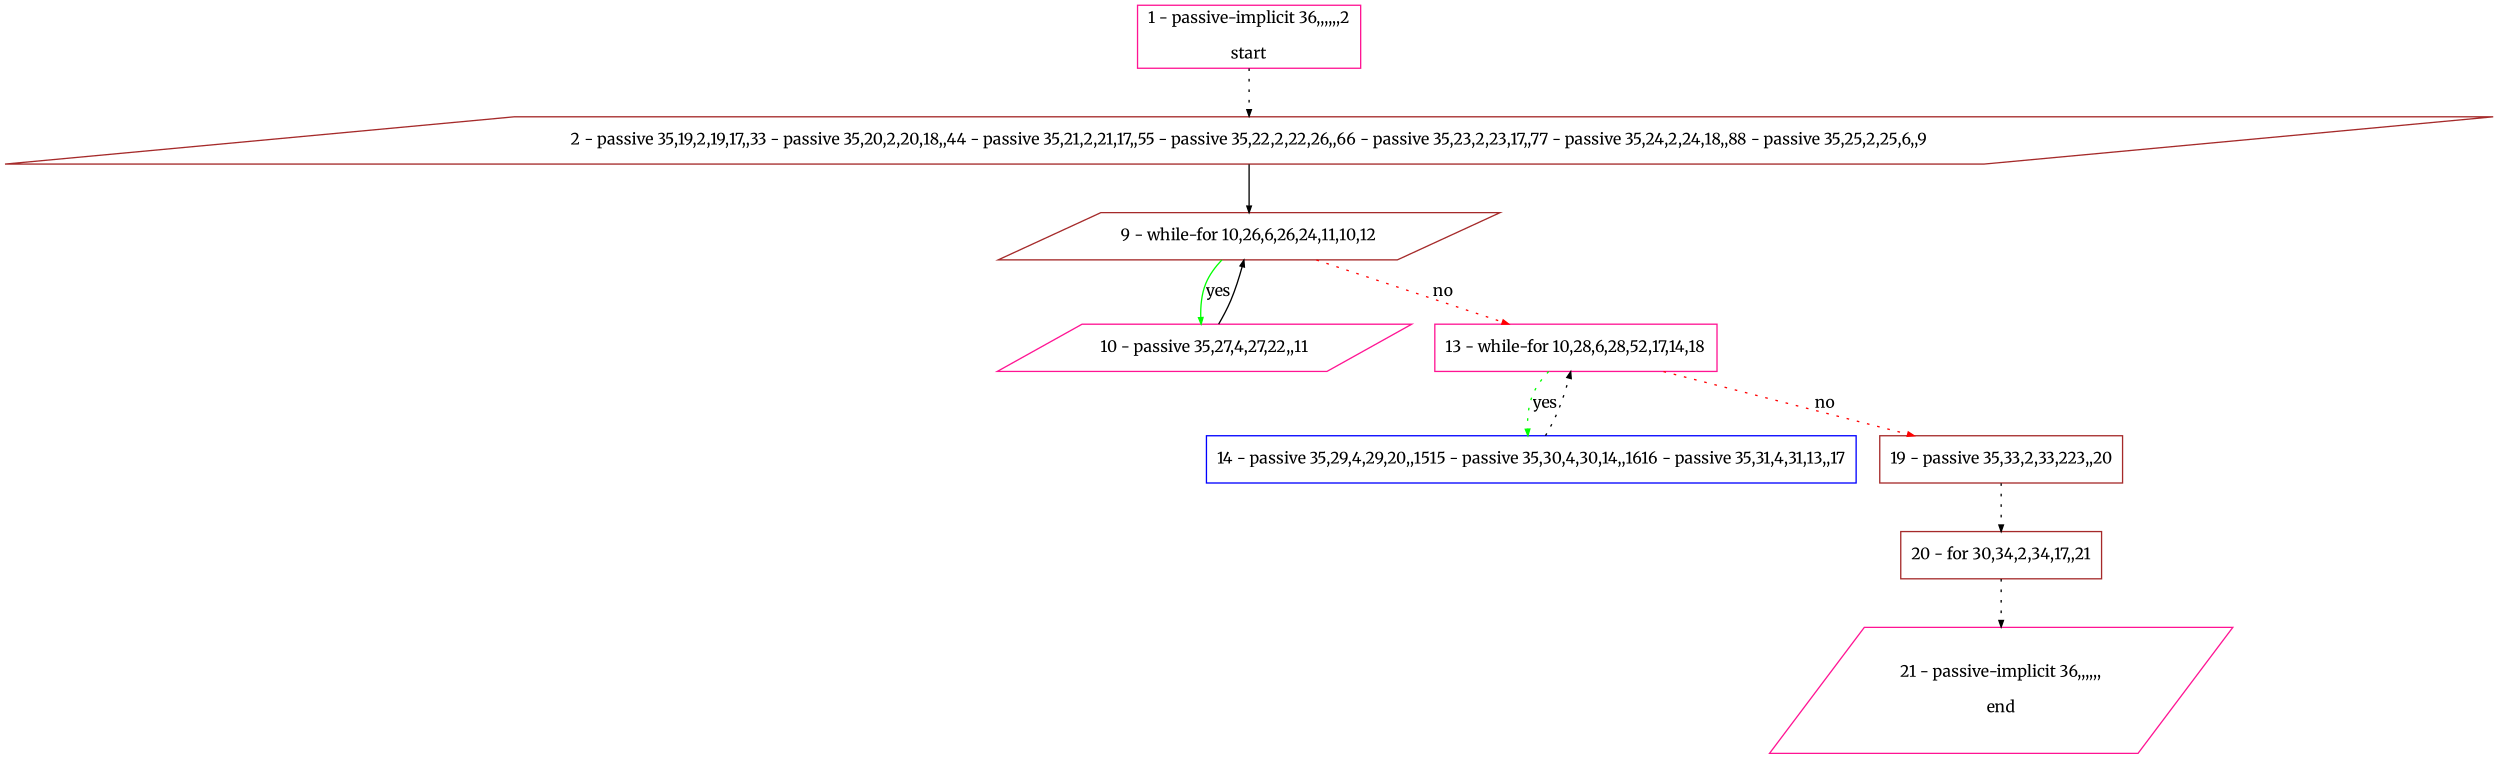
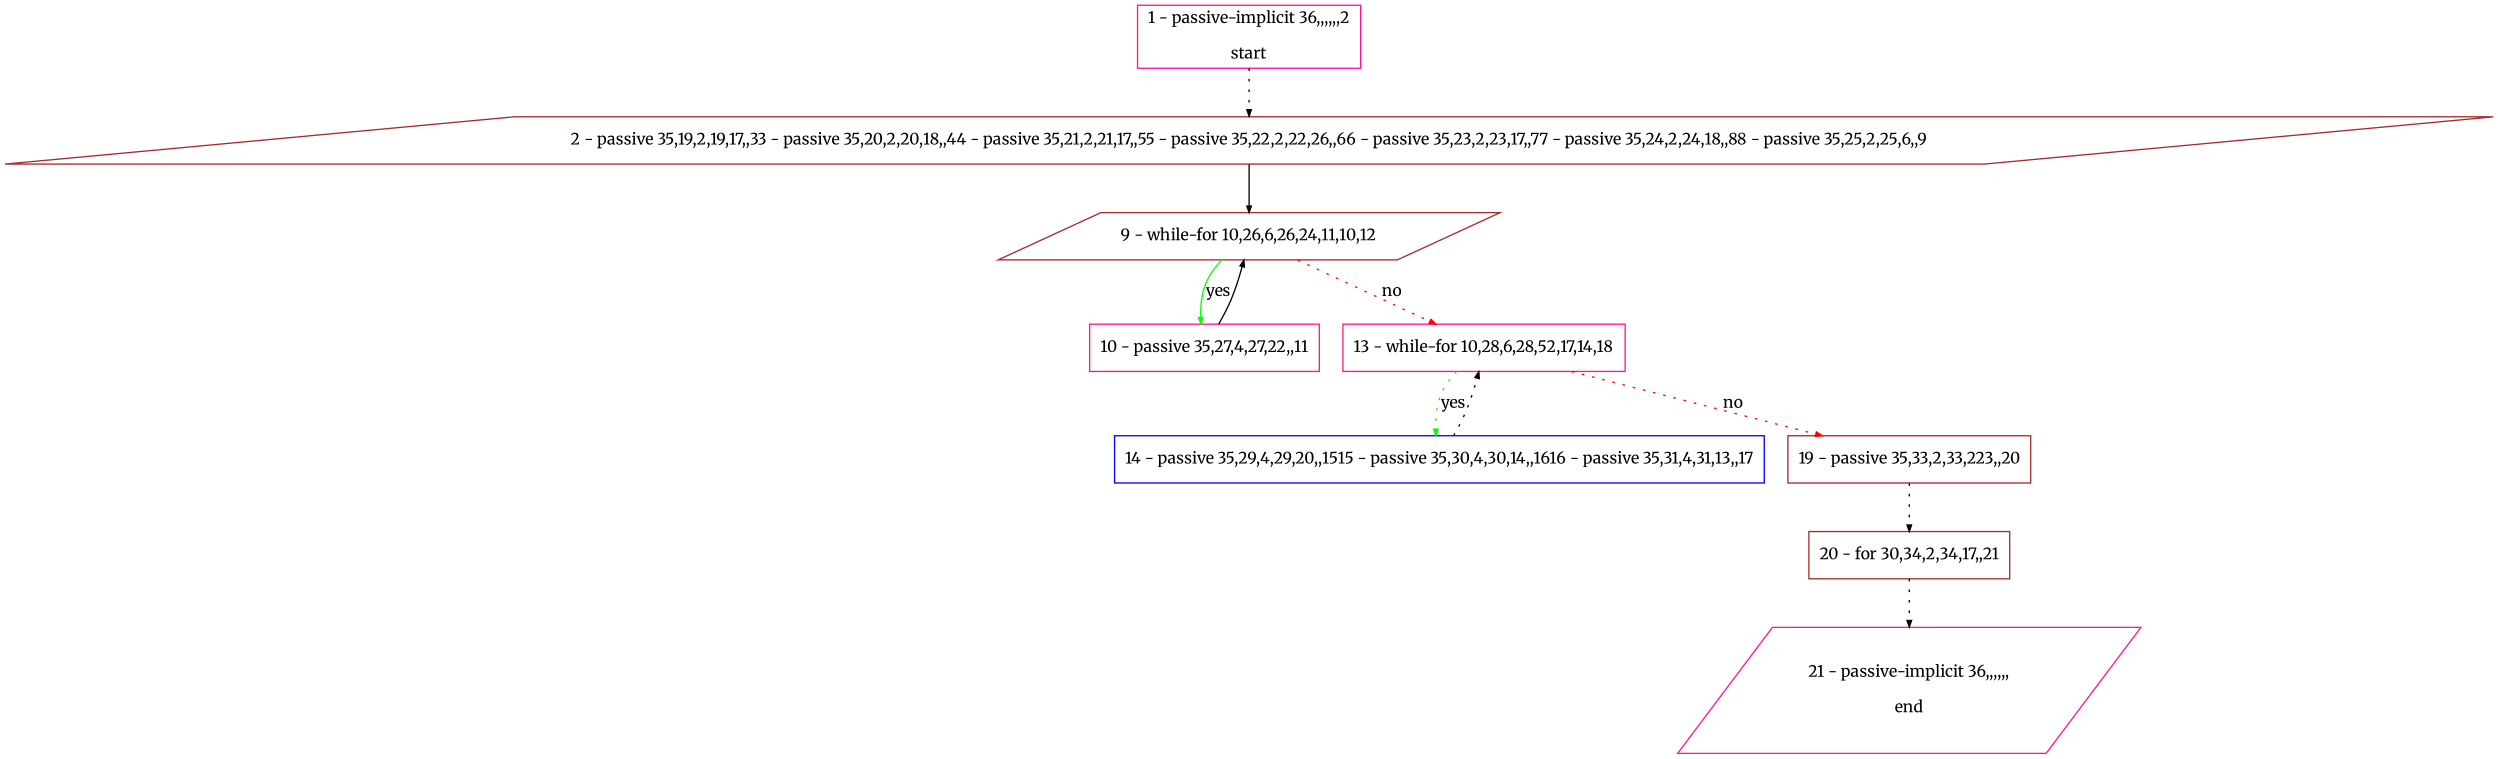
node "10 - passive 35,27,4,27,22,,11": shape parallelogram -> box
